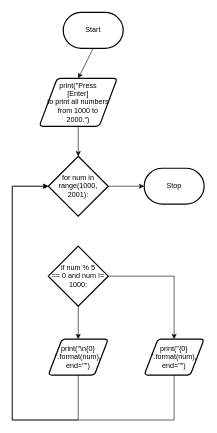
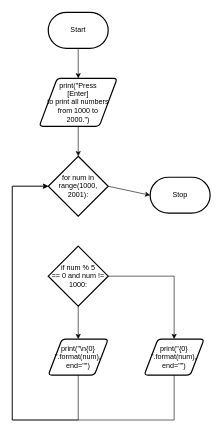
node "Start": moved (93, 30) -> (78, 30)
node "Stop": moved (174, 186) -> (180, 195)
